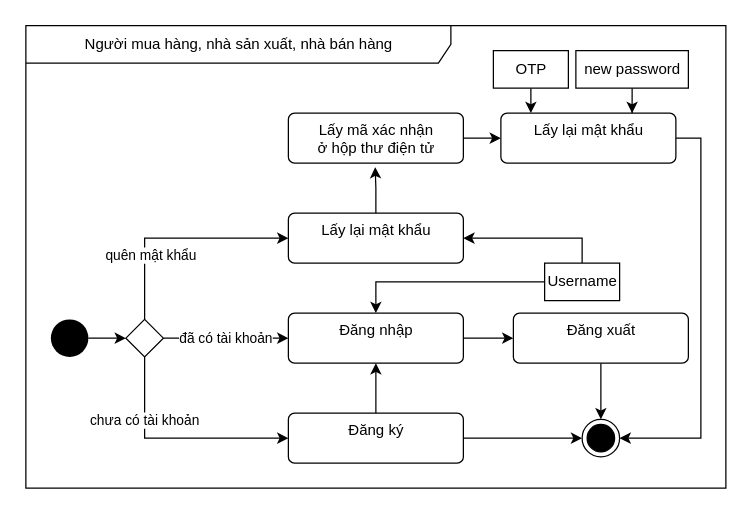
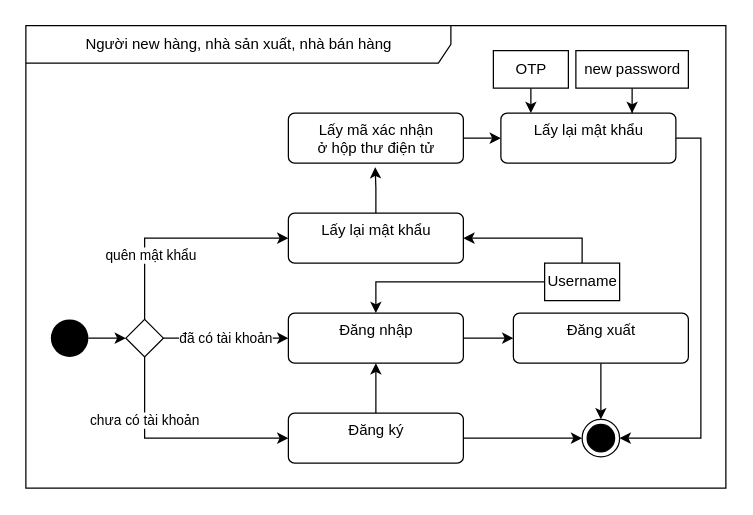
node "Người mua hàng, nhà sản xuất, nhà bán hàng": label "Người mua hàng, nhà sản xuất, nhà bán hàng" -> "Người new hàng, nhà sản xuất, nhà bán hàng"
